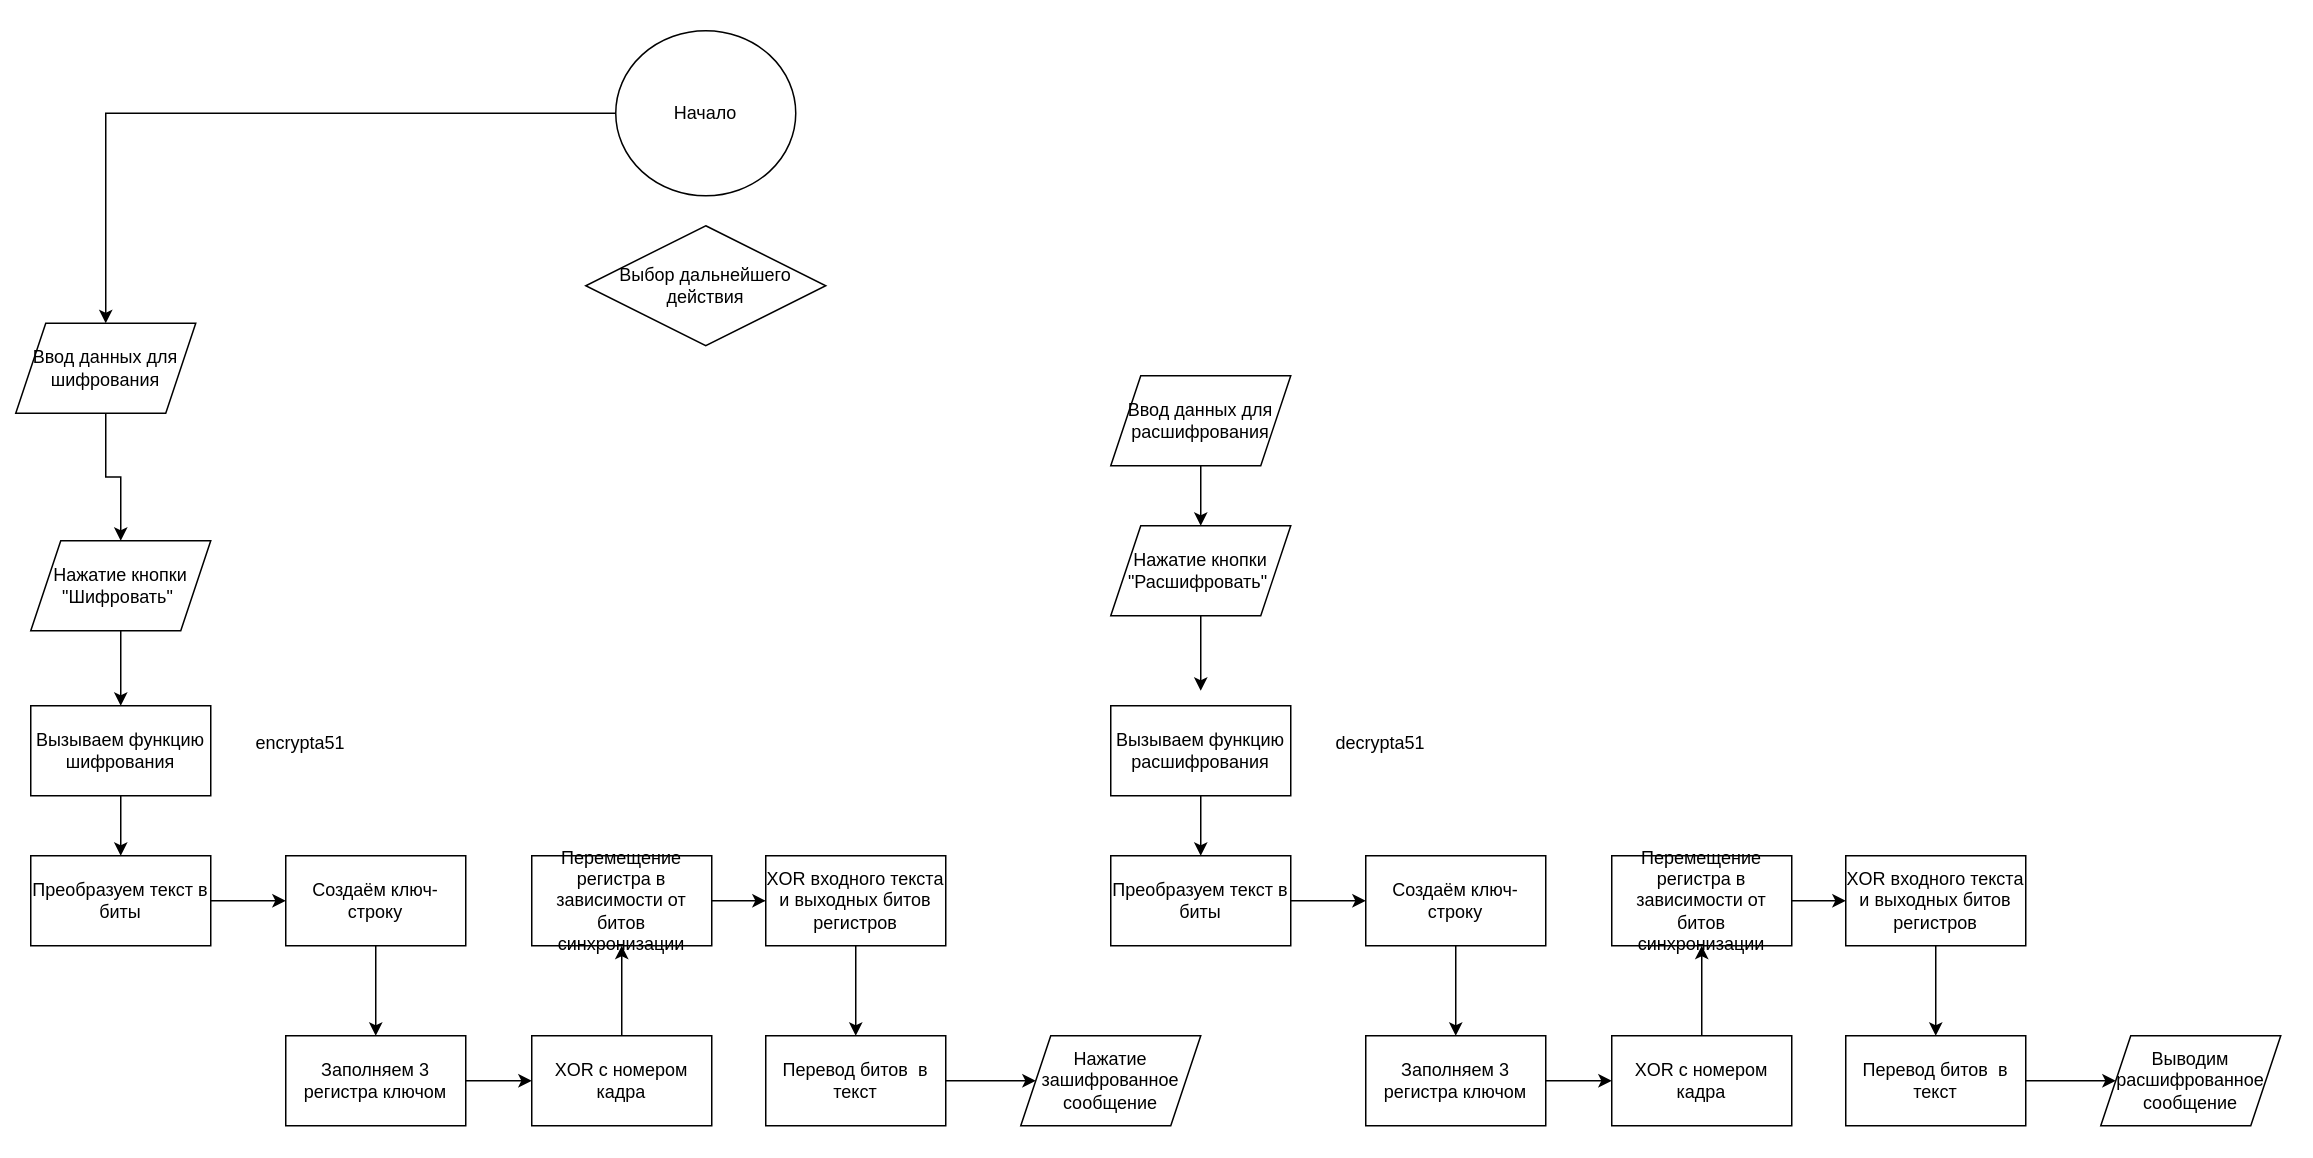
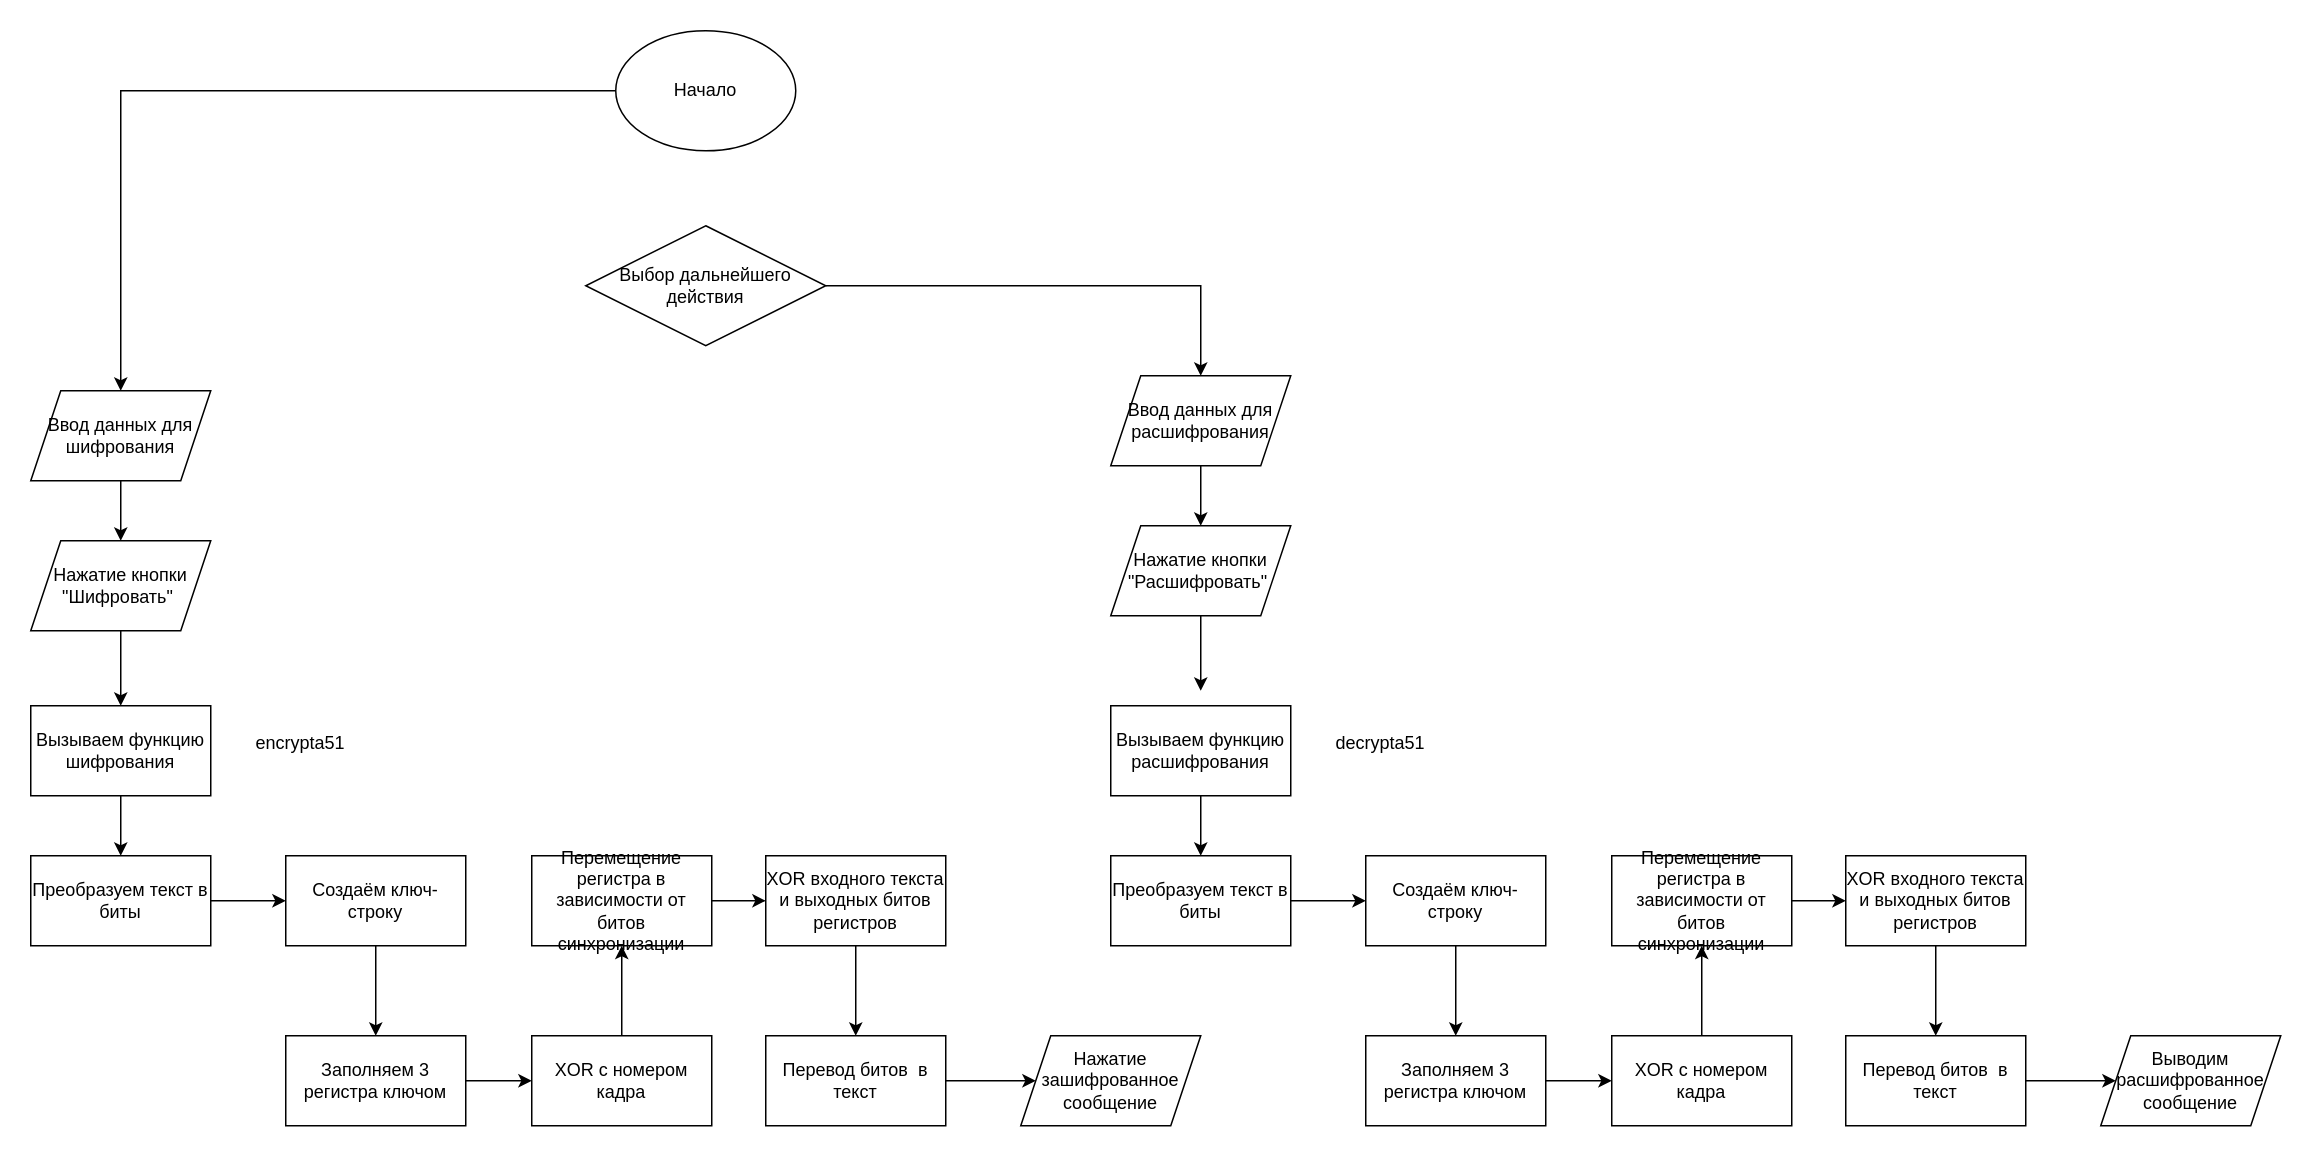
node "Начало": size 180x165 -> 180x120
edge "Выбор дальнейшего действия" -> "Ввод данных для расшифрования": added
node "Ввод данных для шифрования": moved (106, 368) -> (121, 436)
